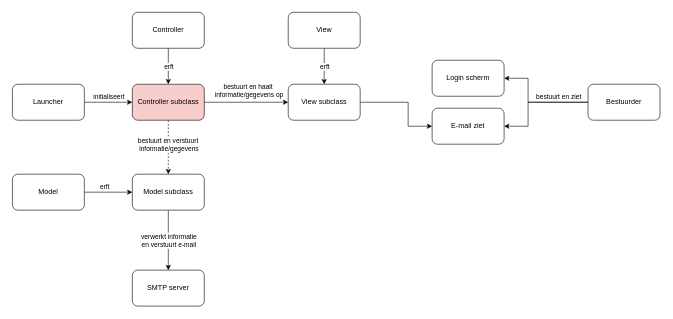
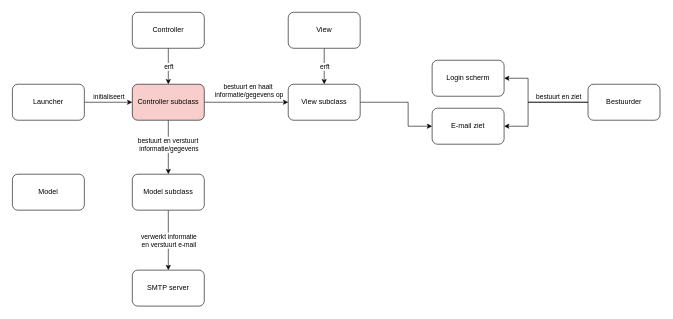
edge "Controller subclass" -> "Model subclass": style dashed -> solid
edge "Model" -> "Model subclass": removed, label "erft"
